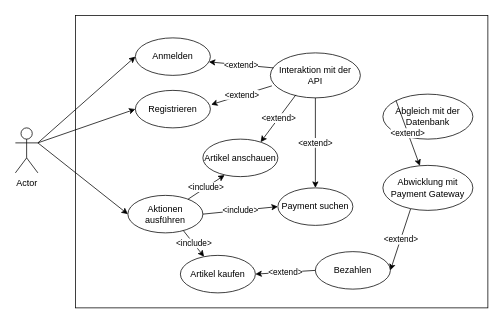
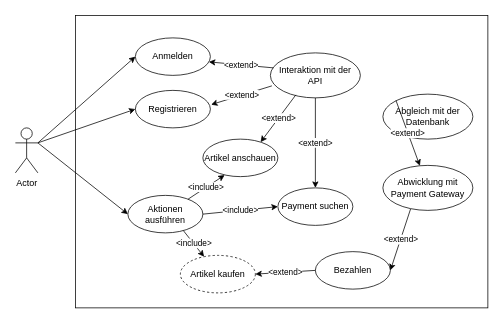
node "Artikel kaufen": style solid -> dashed
